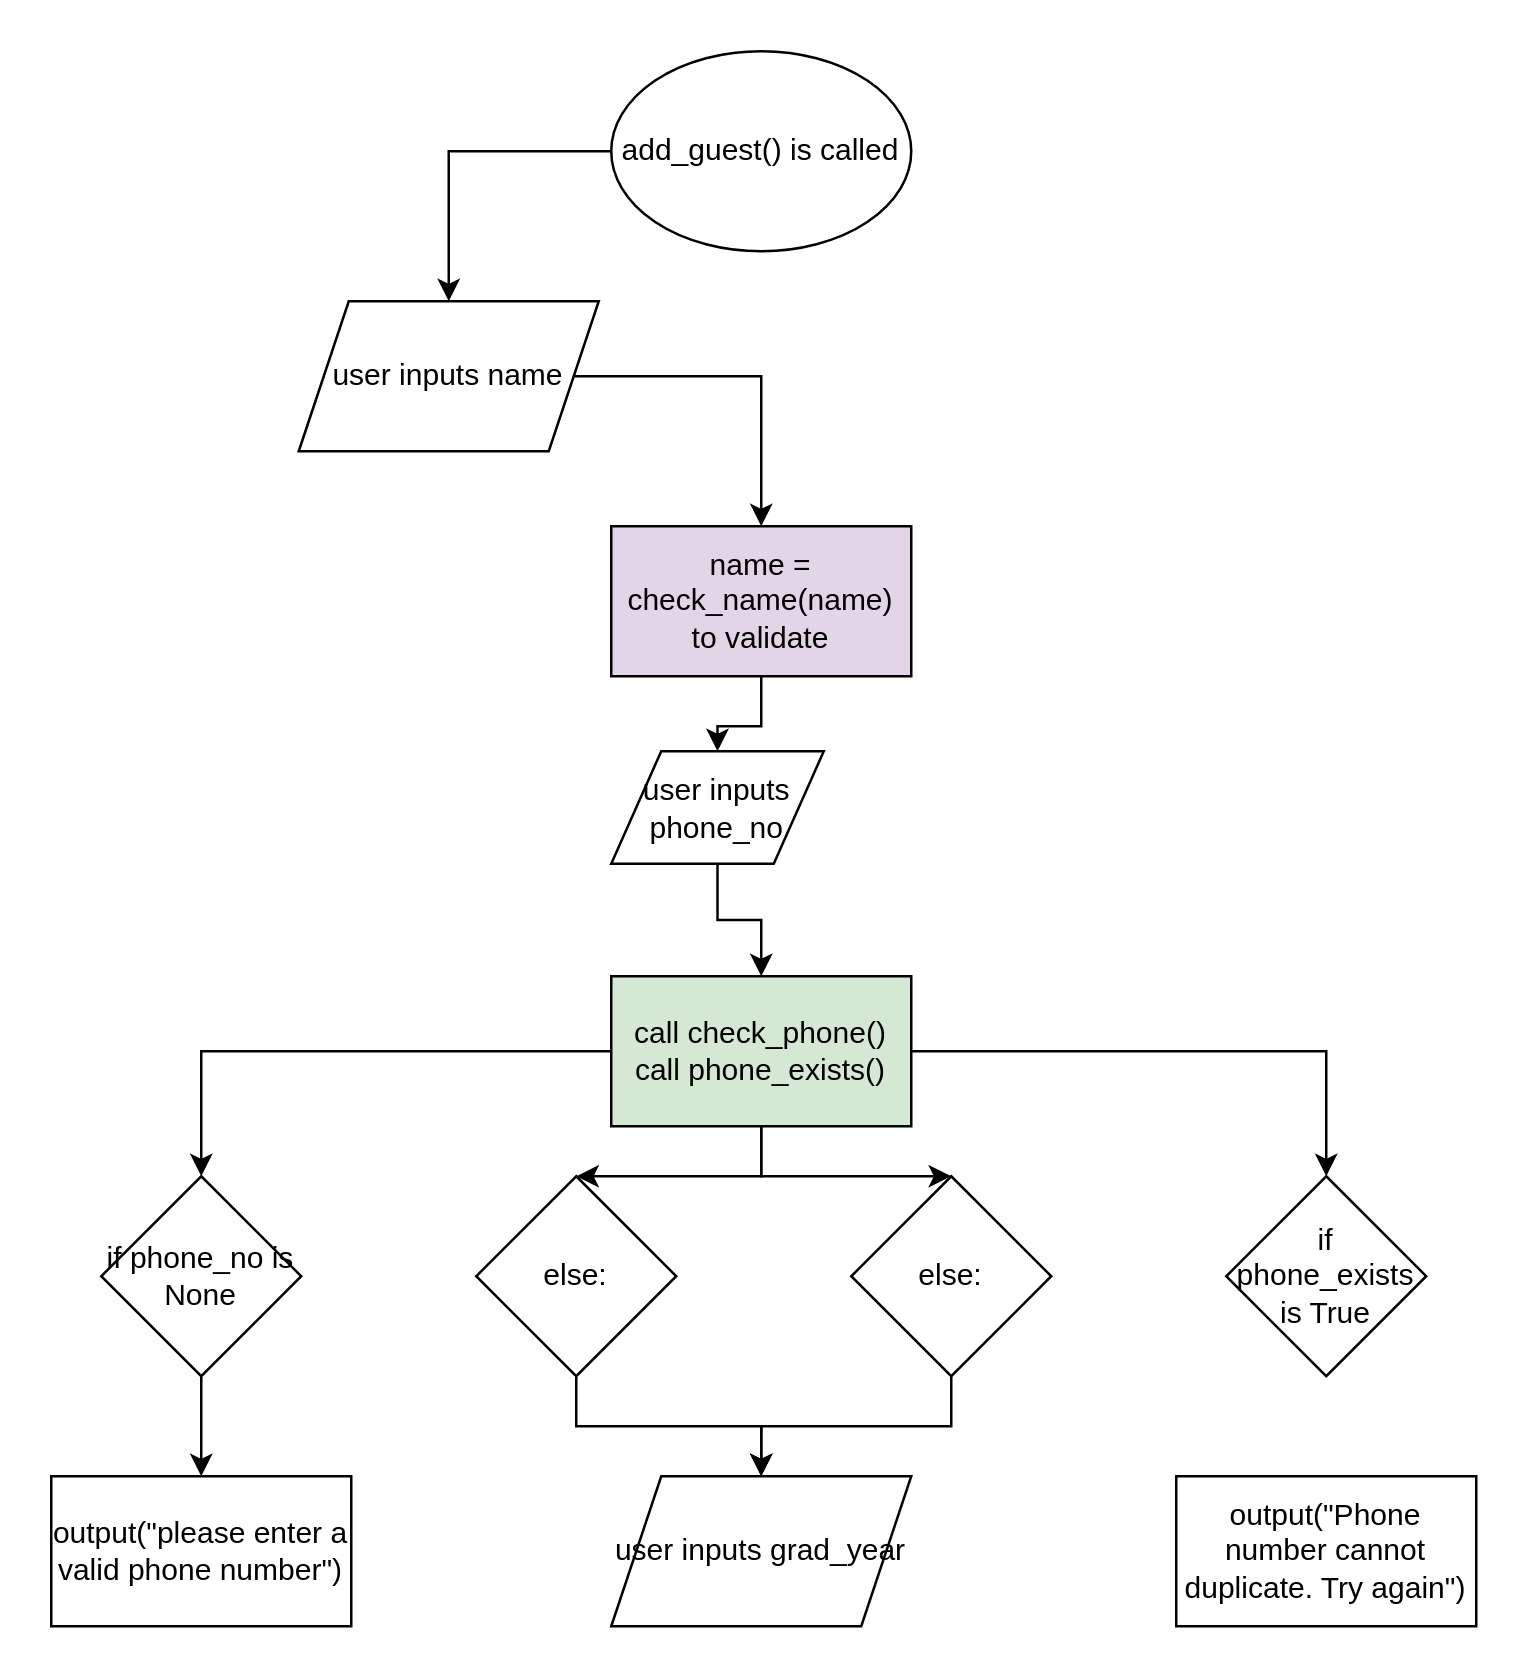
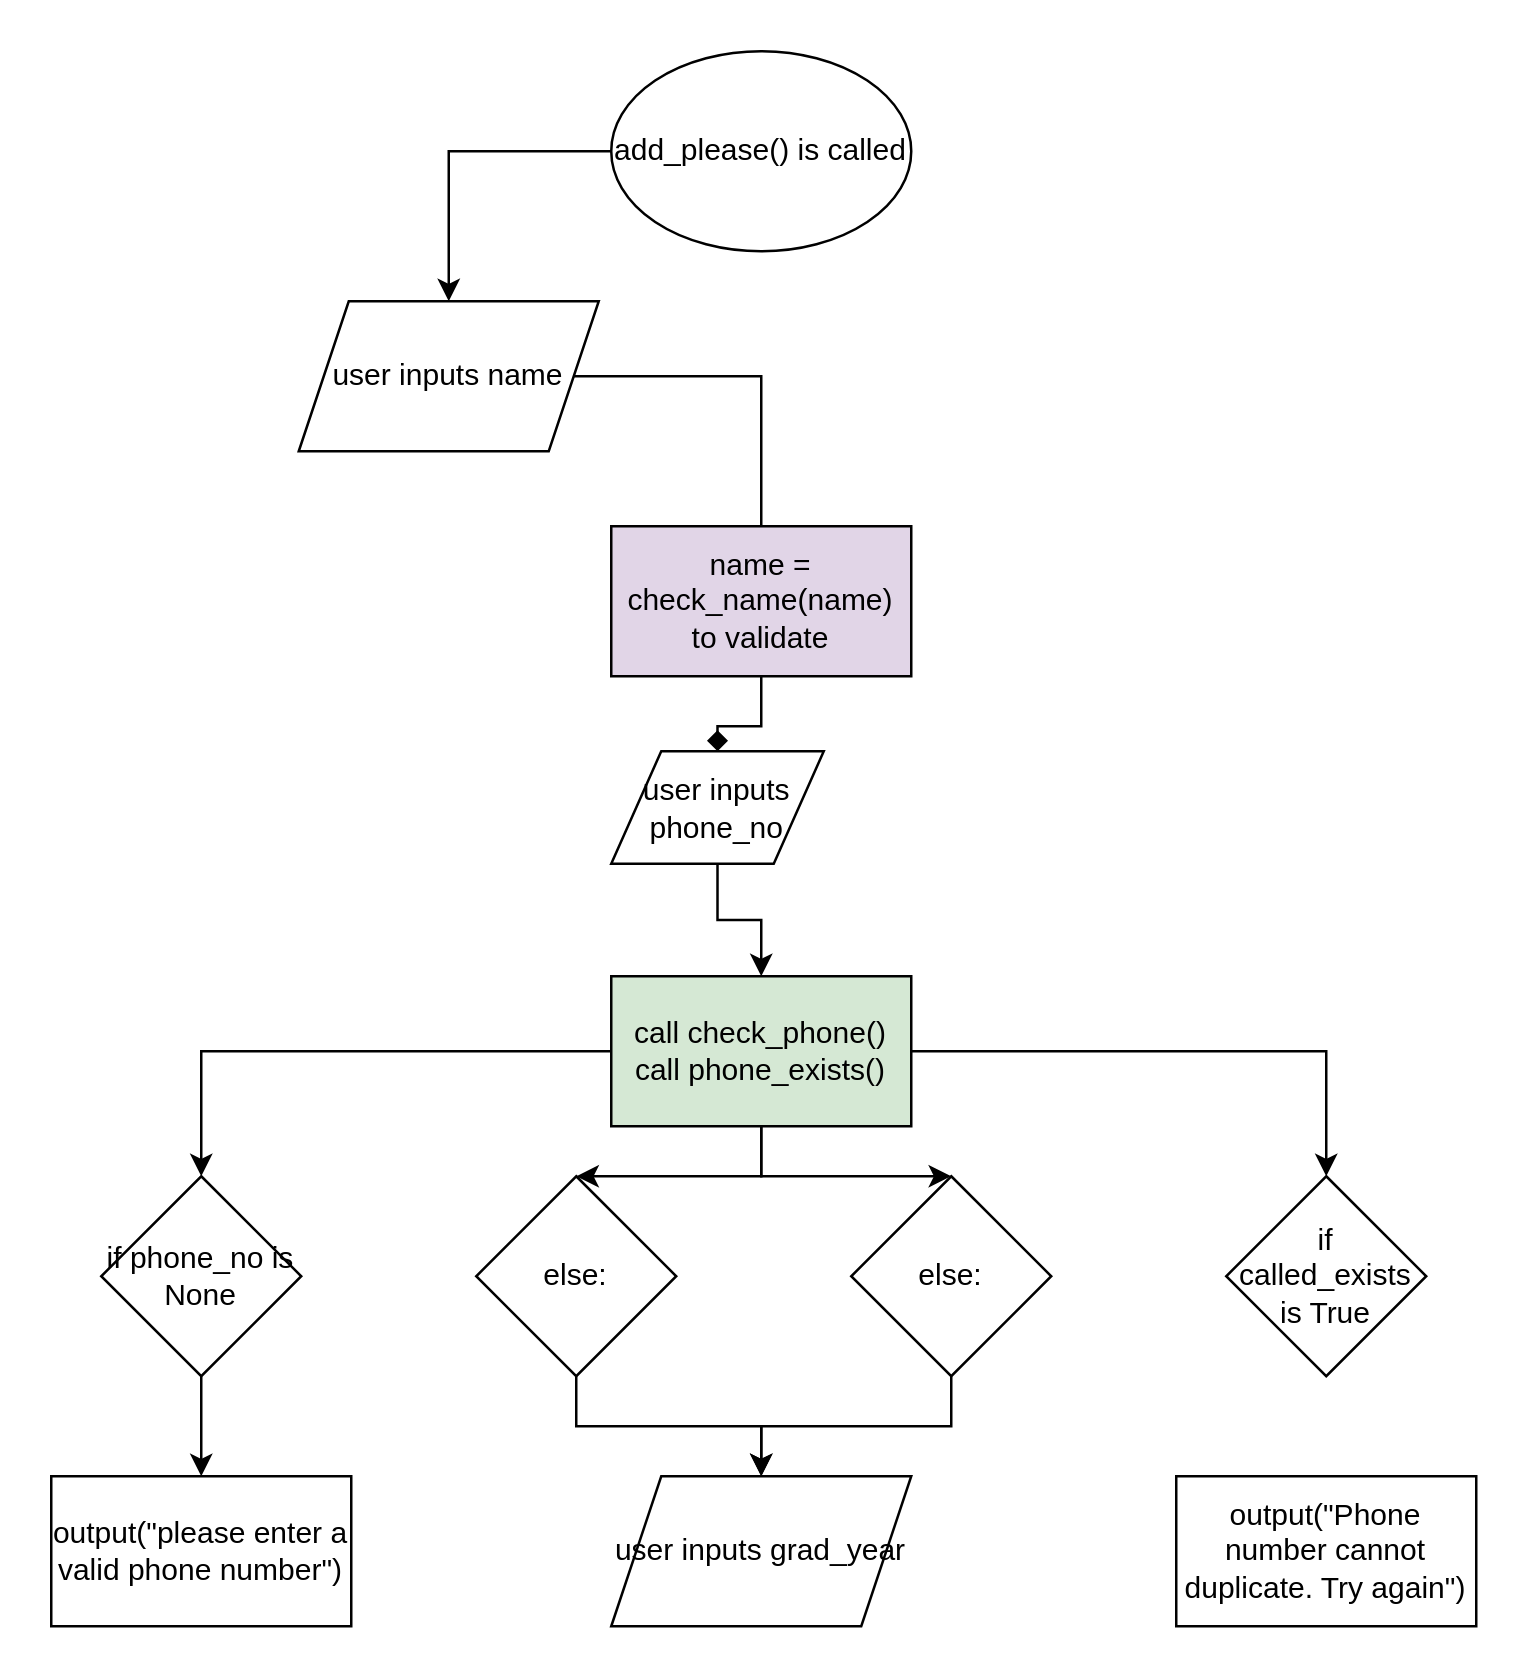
node "add_guest() is called": label "add_guest() is called" -> "add_please() is called"
edge "user inputs name" -> "name = check_name(name) to validate": arrowhead classic -> none
edge "name = check_name(name) to validate" -> "user inputs phone_no": arrowhead classic -> diamond
node "if phone_exists is True": label "if phone_exists is True" -> "if called_exists is True"
